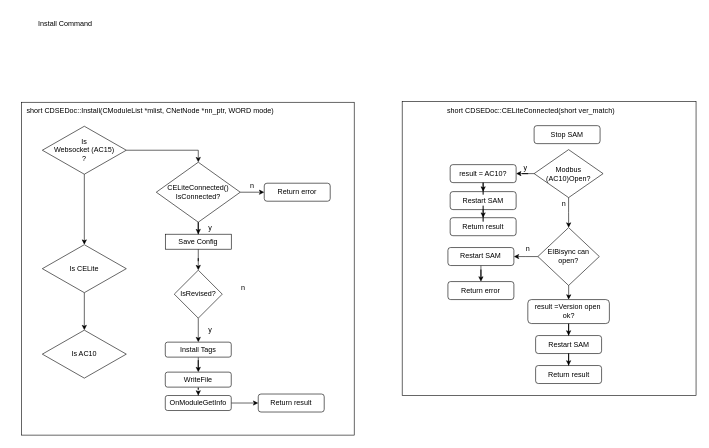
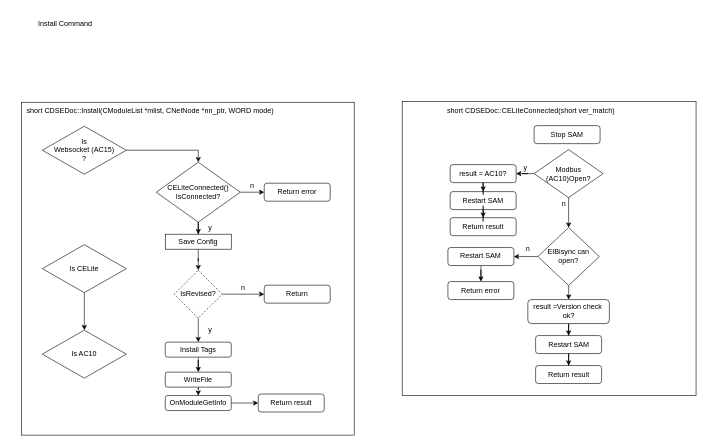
edge "Is Websocket (AC15) ?" -> "Is CELite": removed
node "IsRevised?": style solid -> dashed
edge "IsRevised?" -> "Return": added
node "Return": added
node "result =Version open ok?": label "result =Version open ok?" -> "result =Version check ok?"
